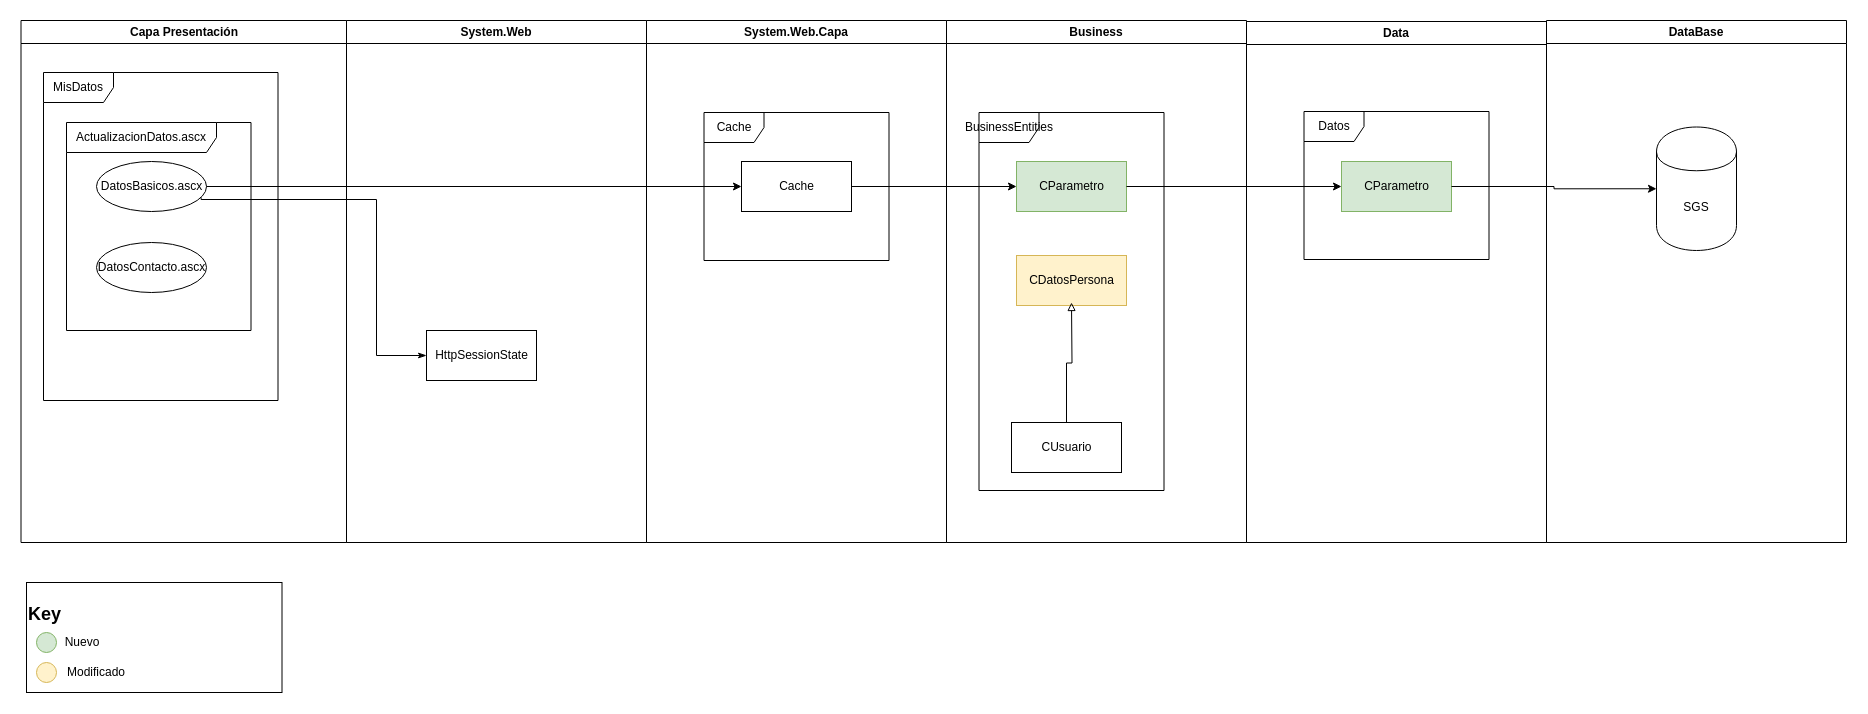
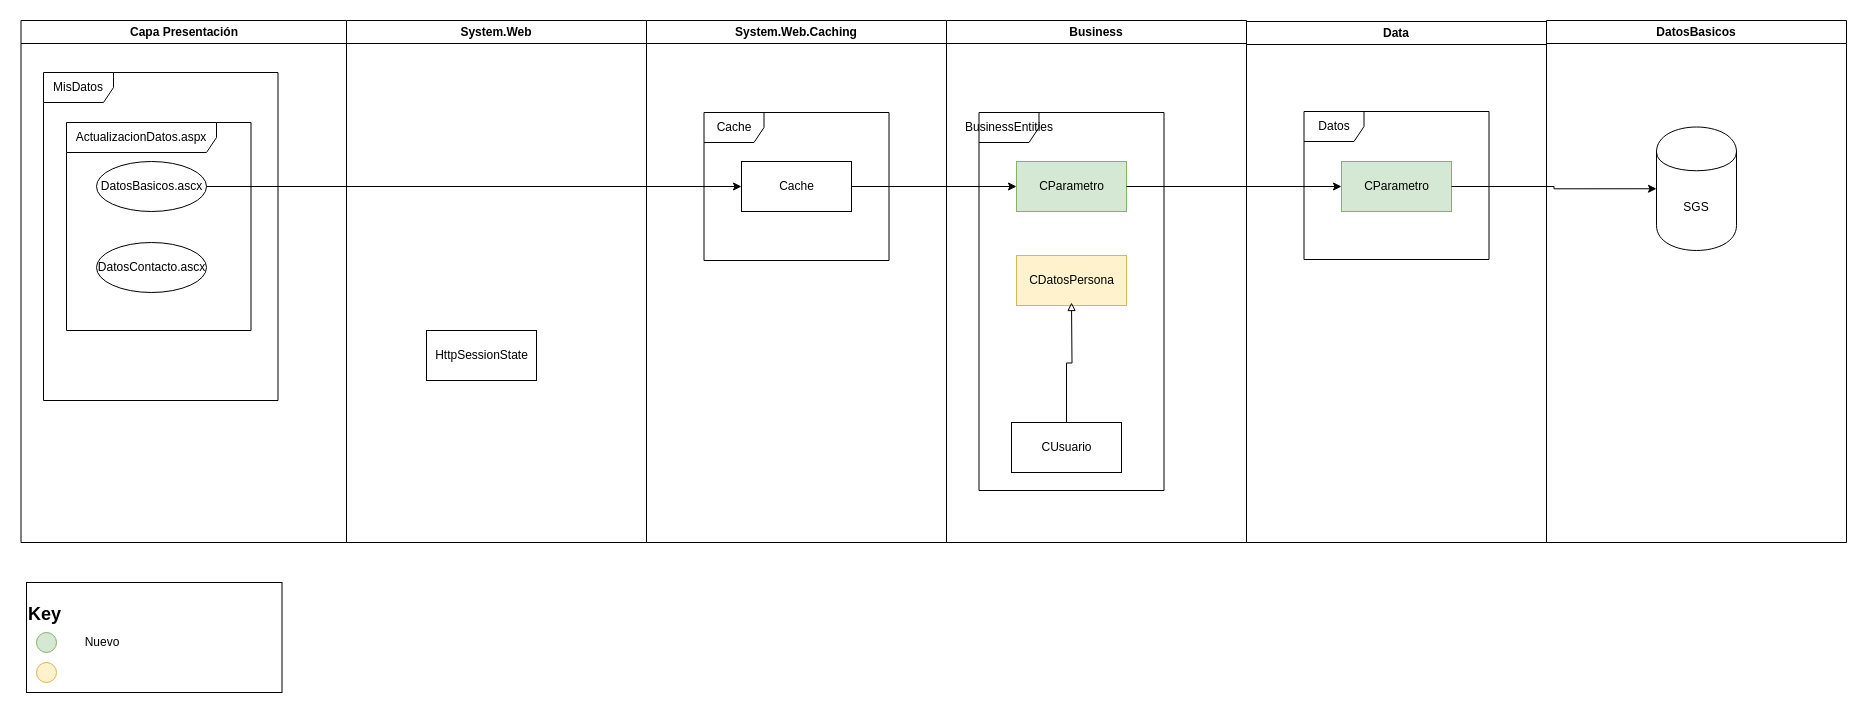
node "System.Web.Capa": label "System.Web.Capa" -> "System.Web.Caching"
node "DataBase": label "DataBase" -> "DatosBasicos"
node "ActualizacionDatos.ascx": label "ActualizacionDatos.ascx" -> "ActualizacionDatos.aspx"
edge "DatosBasicos.ascx" -> "HttpSessionState": removed
node "Nuevo": moved (82, 643) -> (102, 643)
node "Modificado": removed
